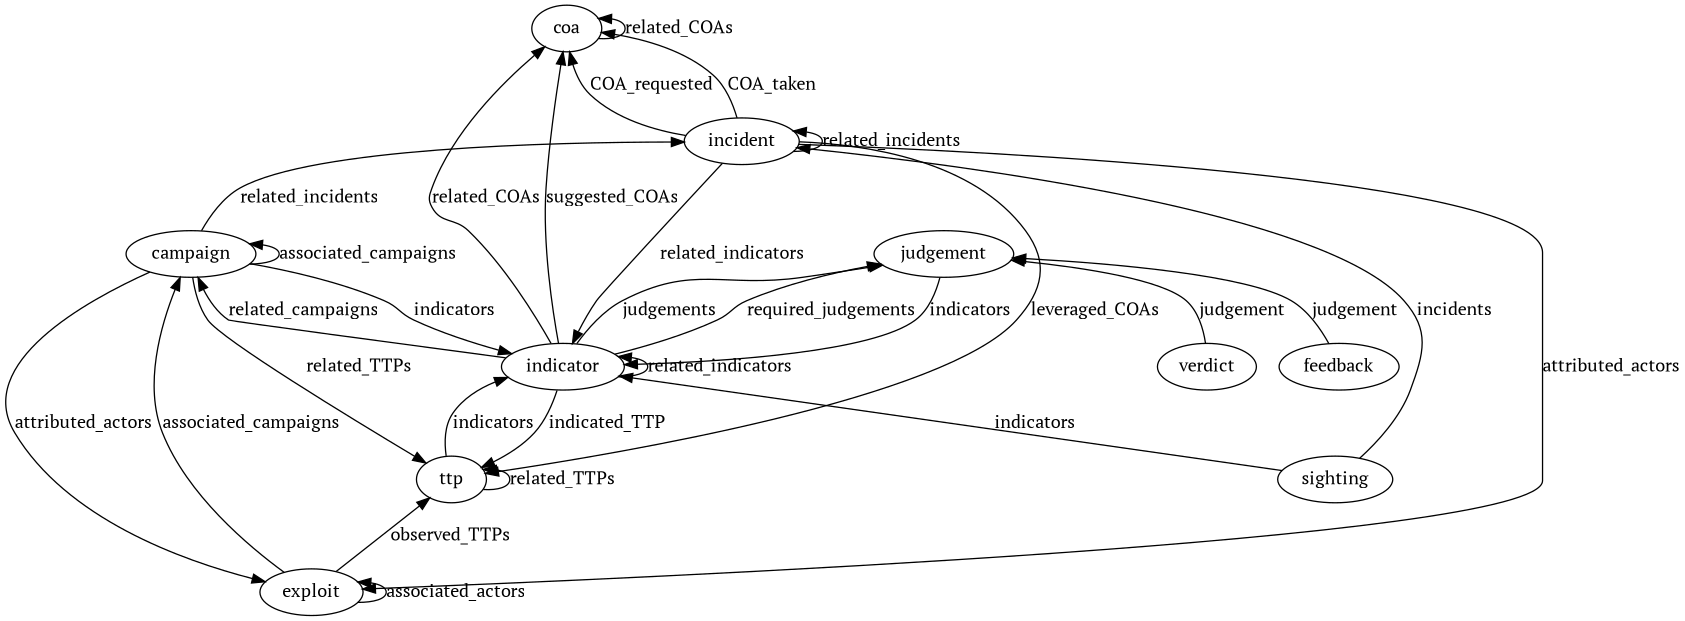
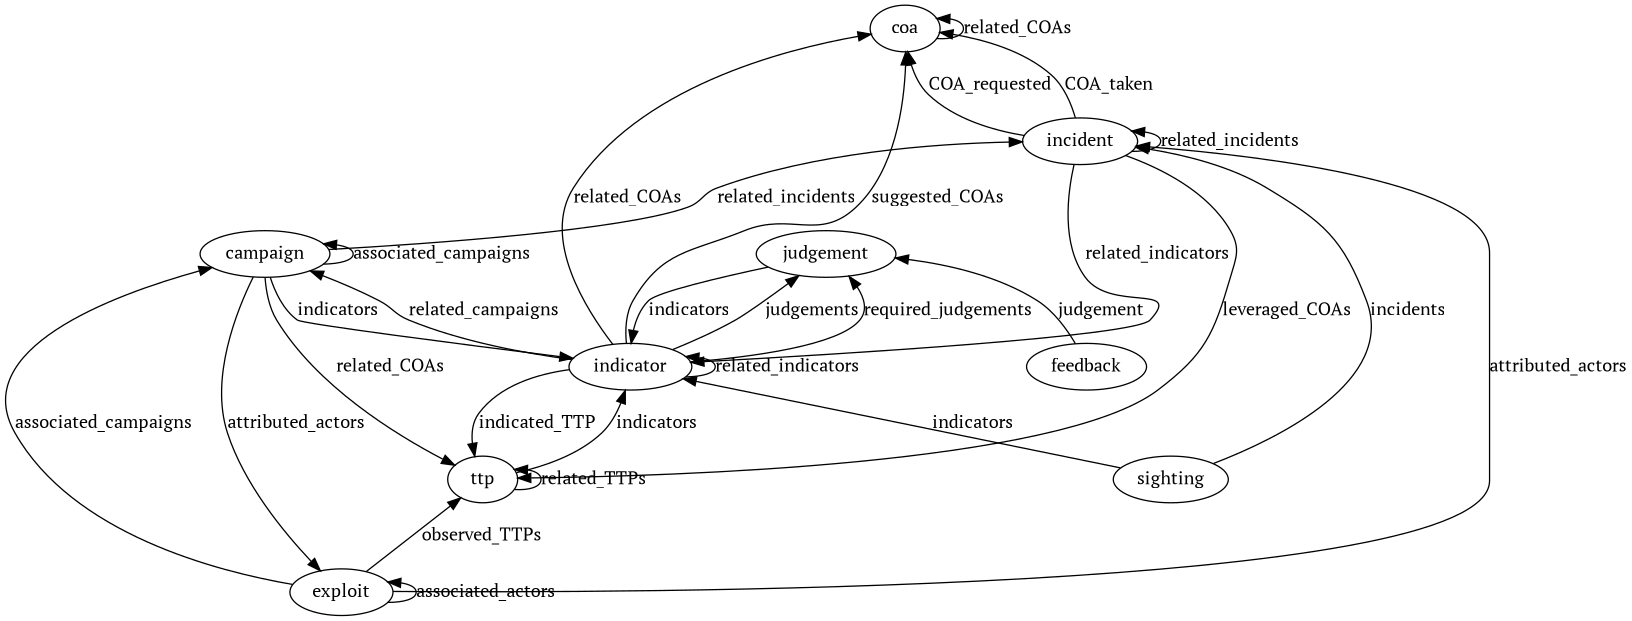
edge "campaign" -> "ttp": label "related_TTPs" -> "related_COAs"
node "verdict": removed
edge "incident" -> "exploit": reversed
